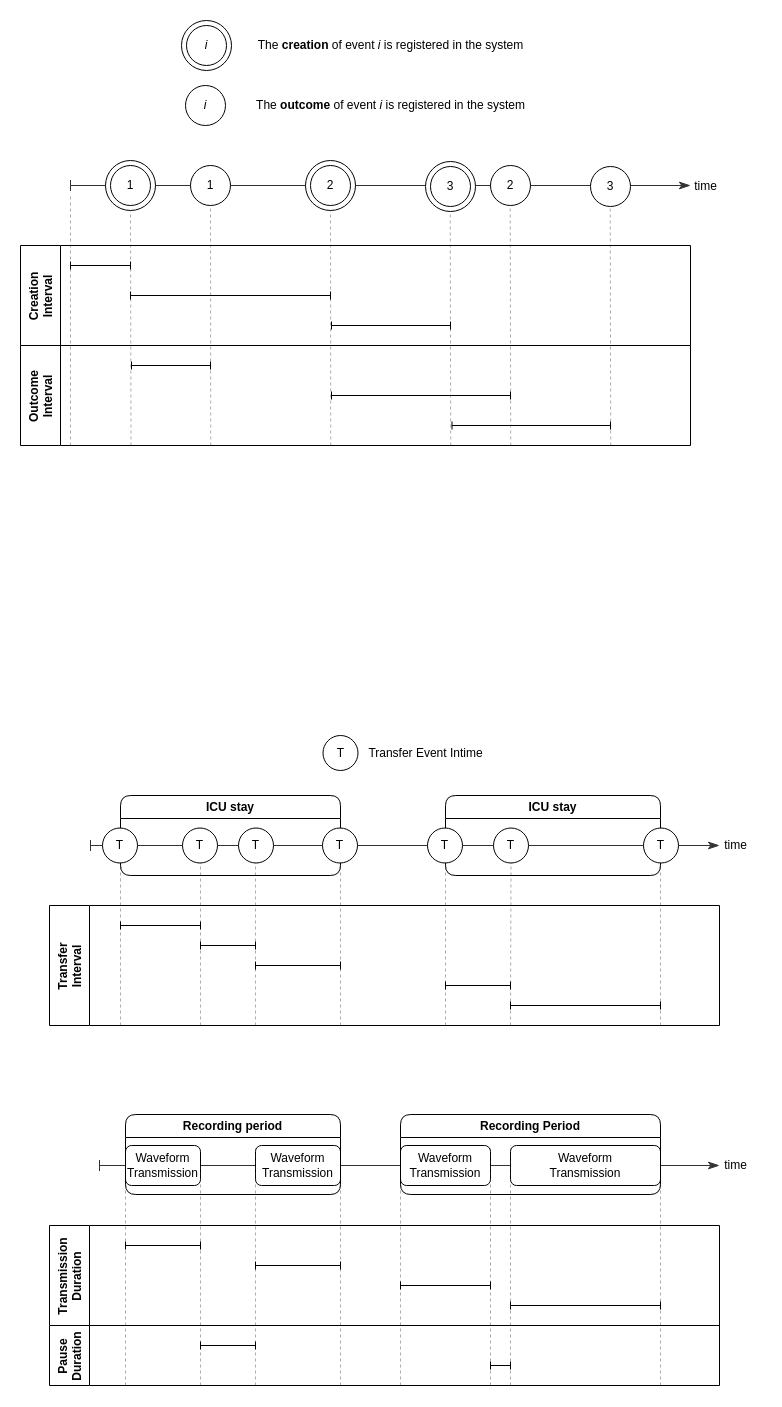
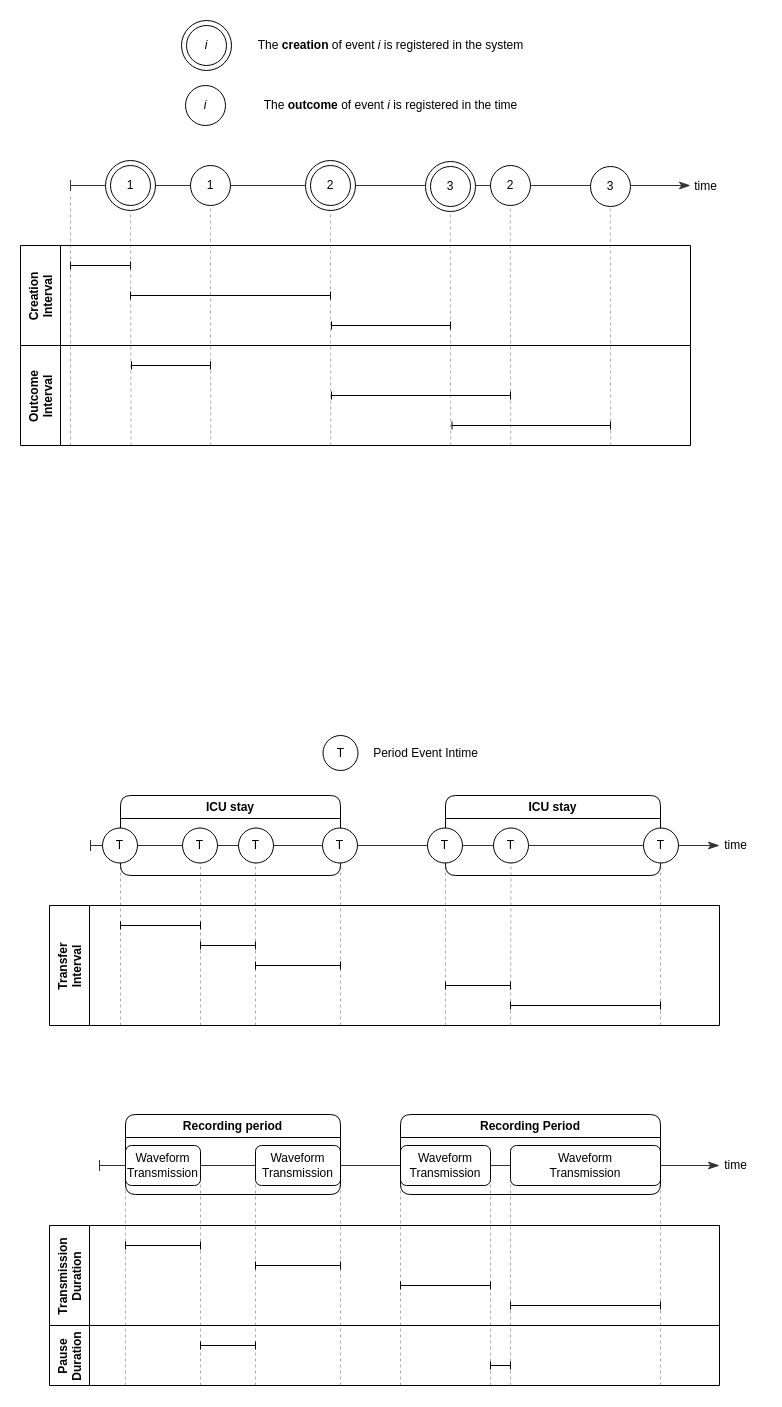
node "The outcome of event i is registered in the system": label "The outcome of event i is registered in the system" -> "The outcome of event i is registered in the time"
node "Transfer Event Intime": label "Transfer Event Intime" -> "Period Event Intime"
